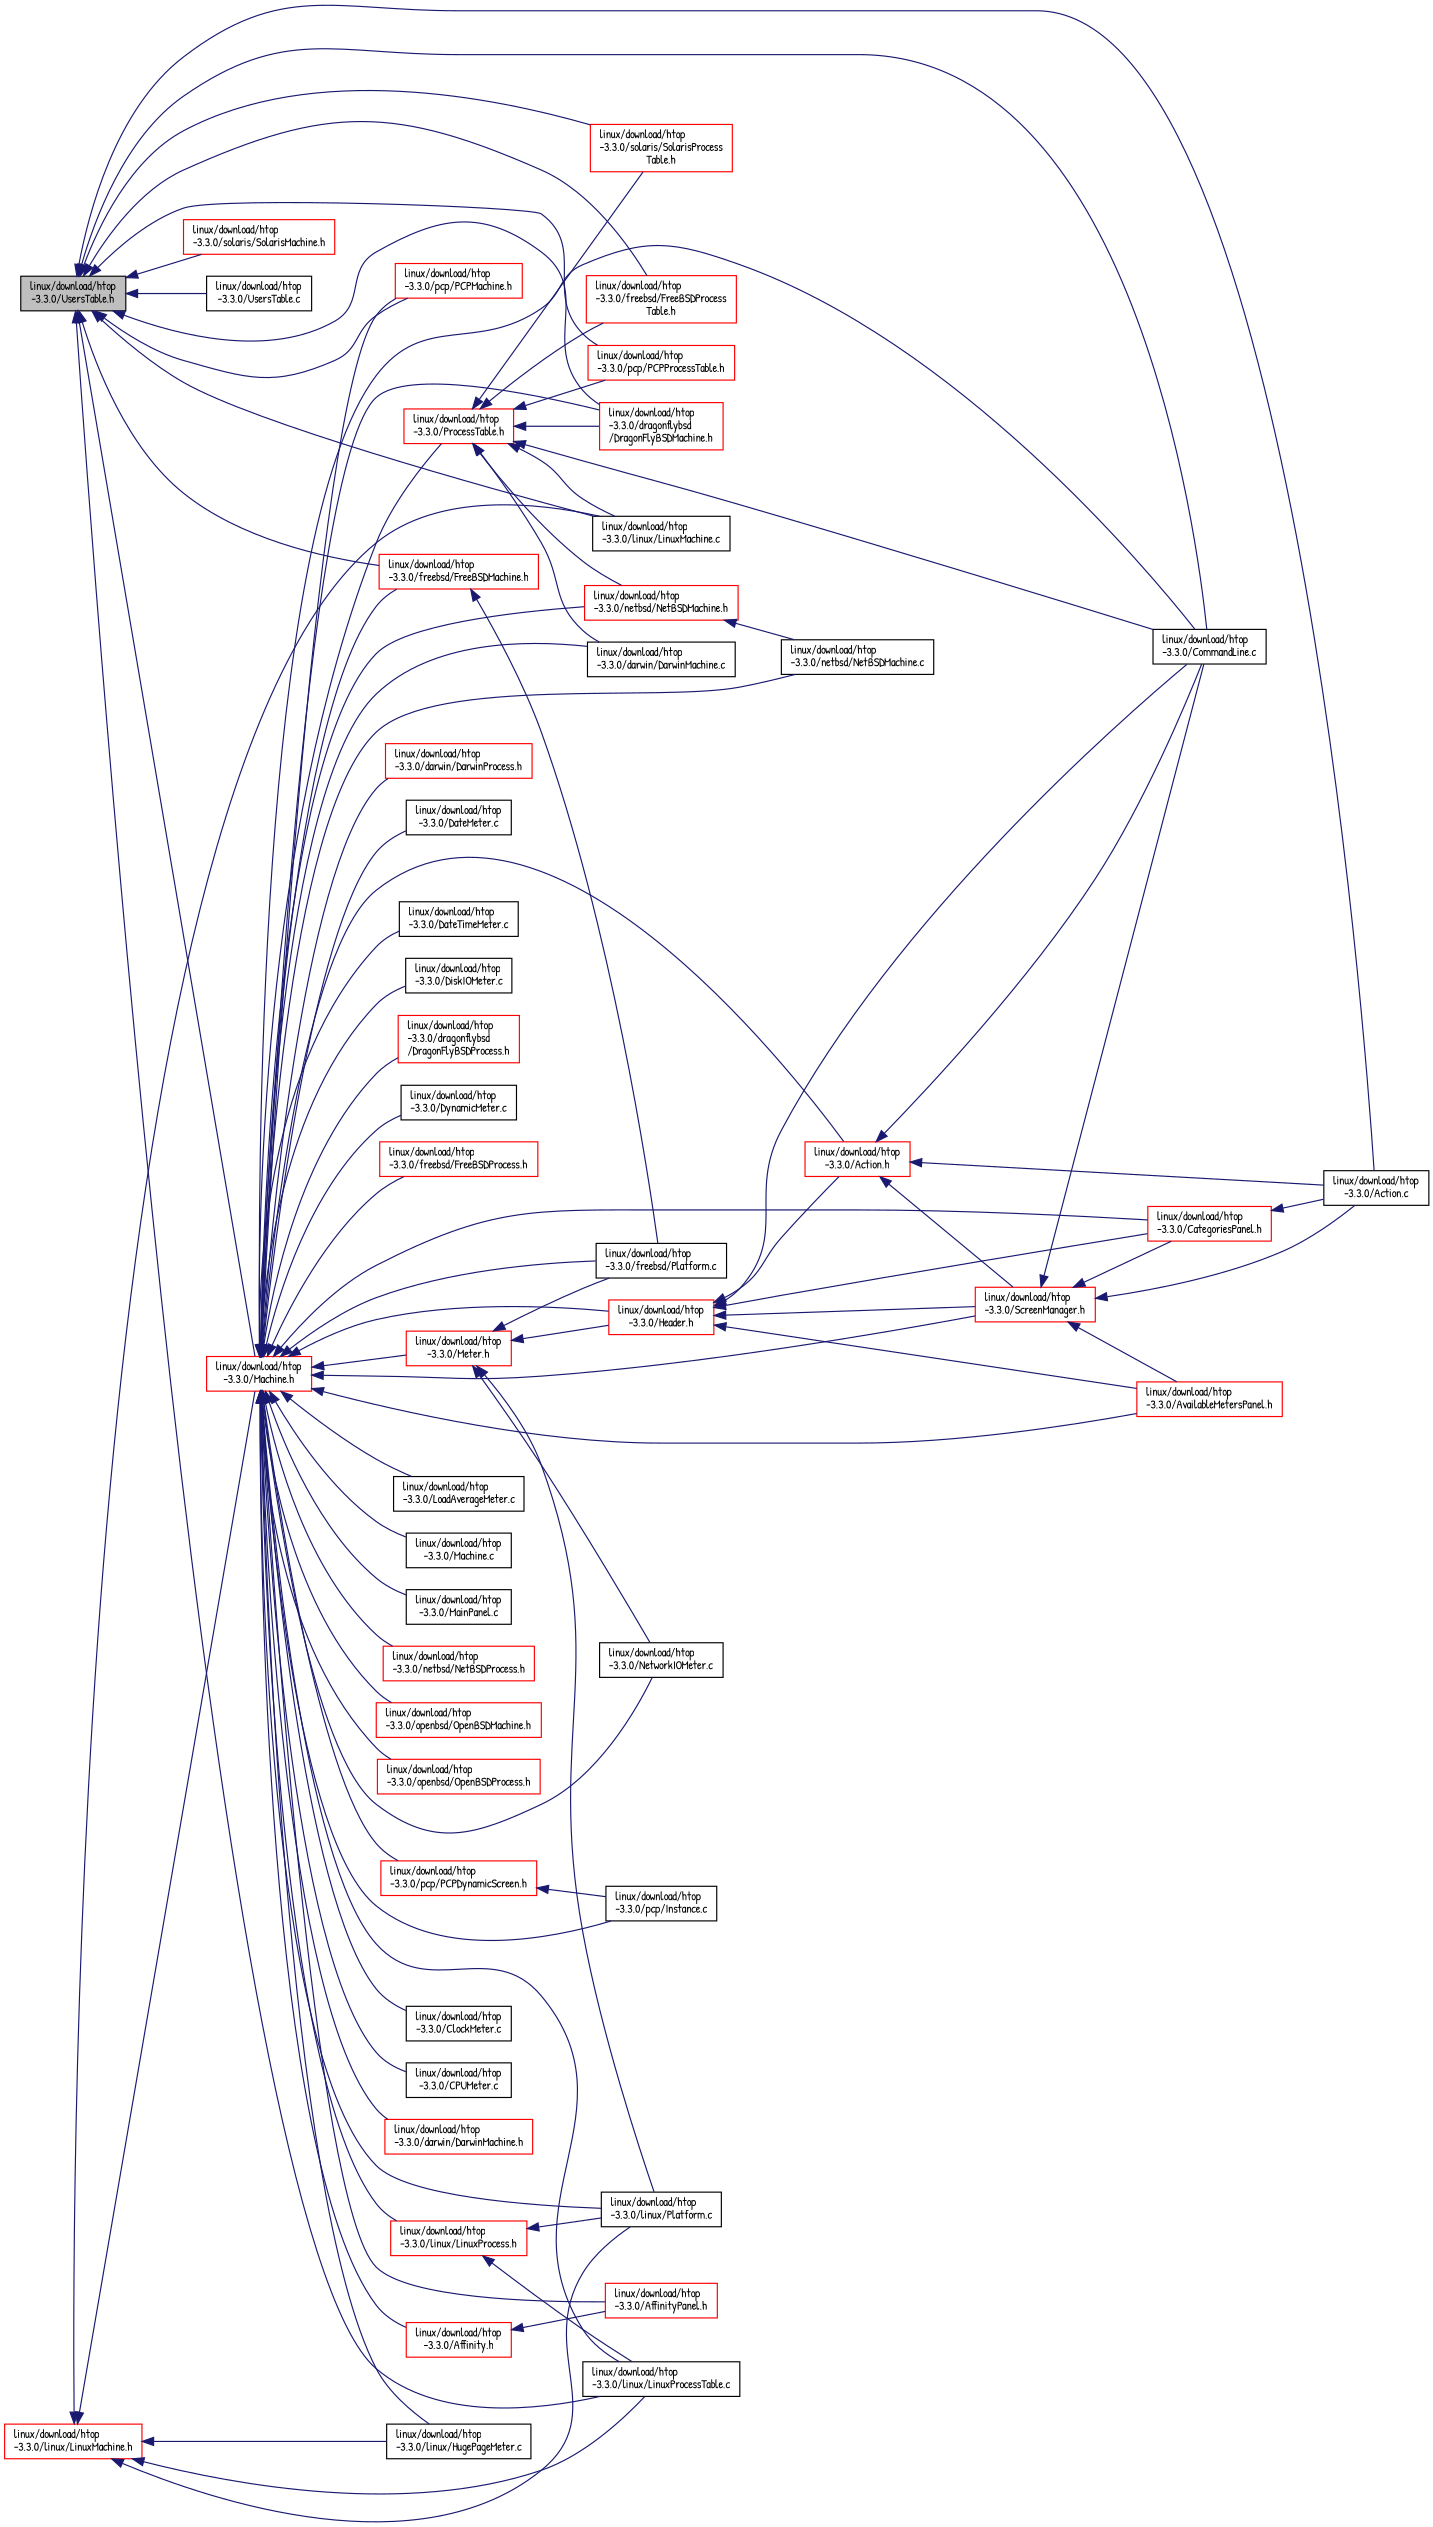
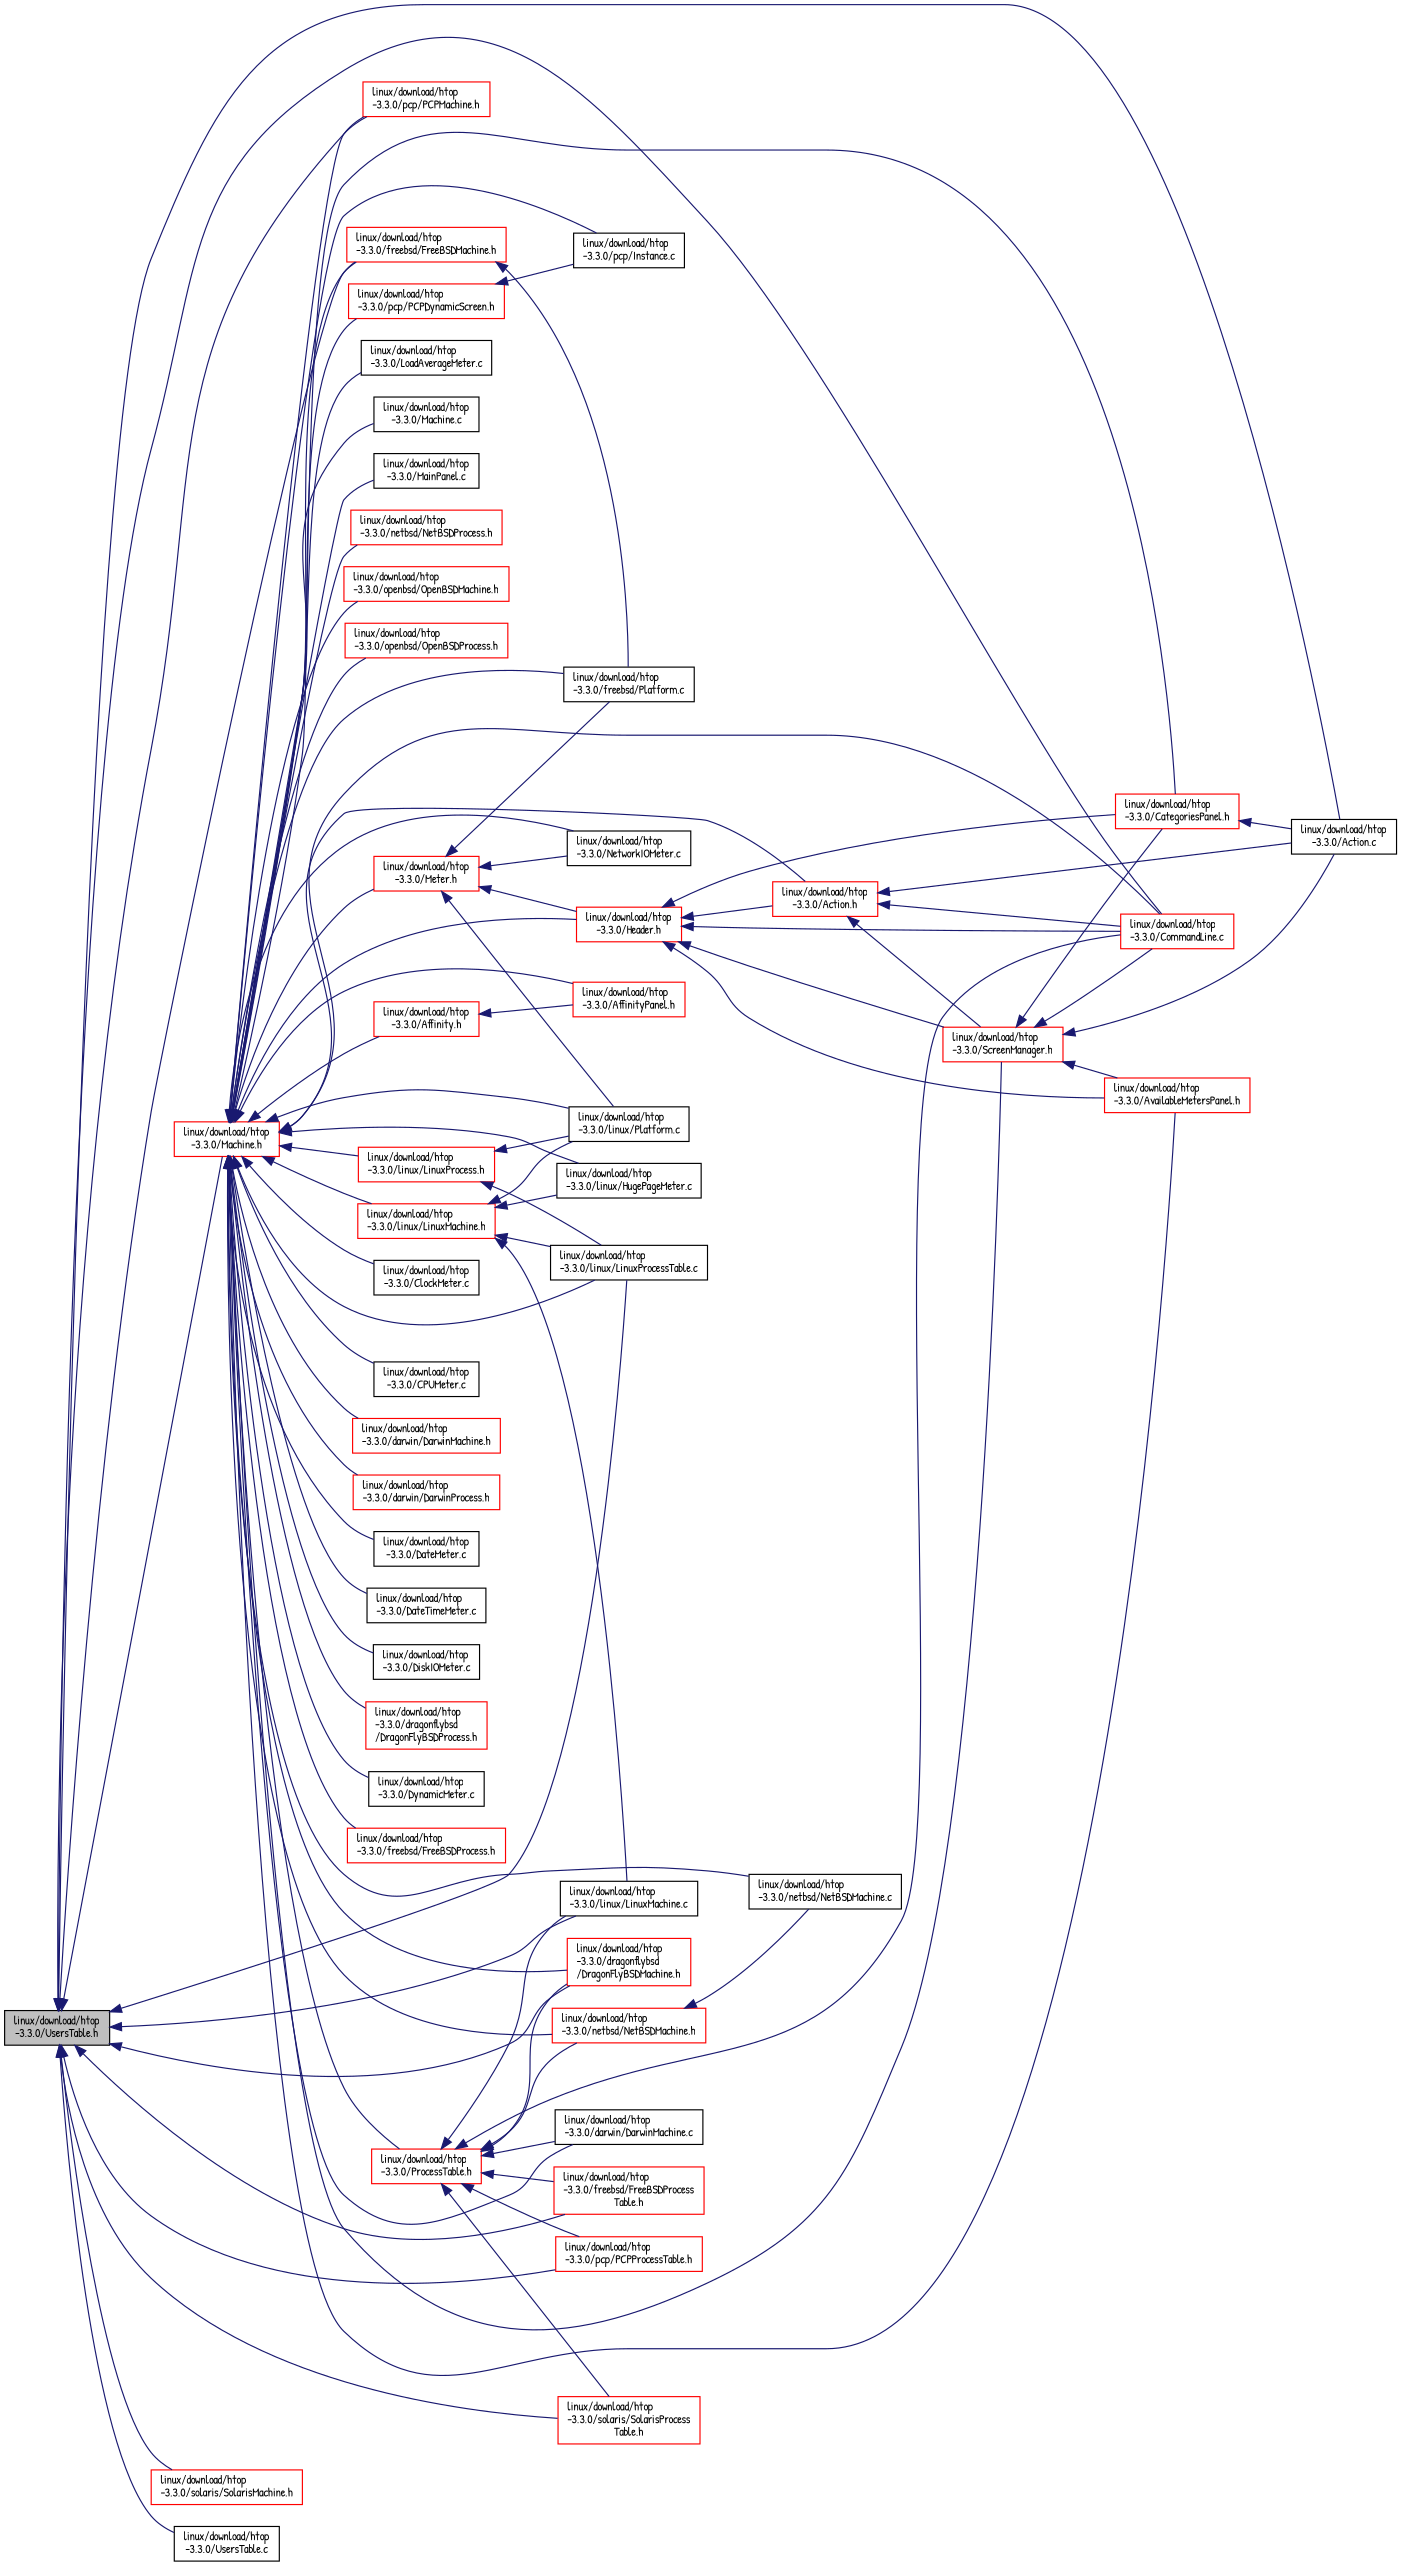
node "linux/download/htop -3.3.0/CommandLine.c": color black -> red
edge "linux/download/htop -3.3.0/Machine.h" -> "linux/download/htop -3.3.0/linux/LinuxMachine.h": reversed
